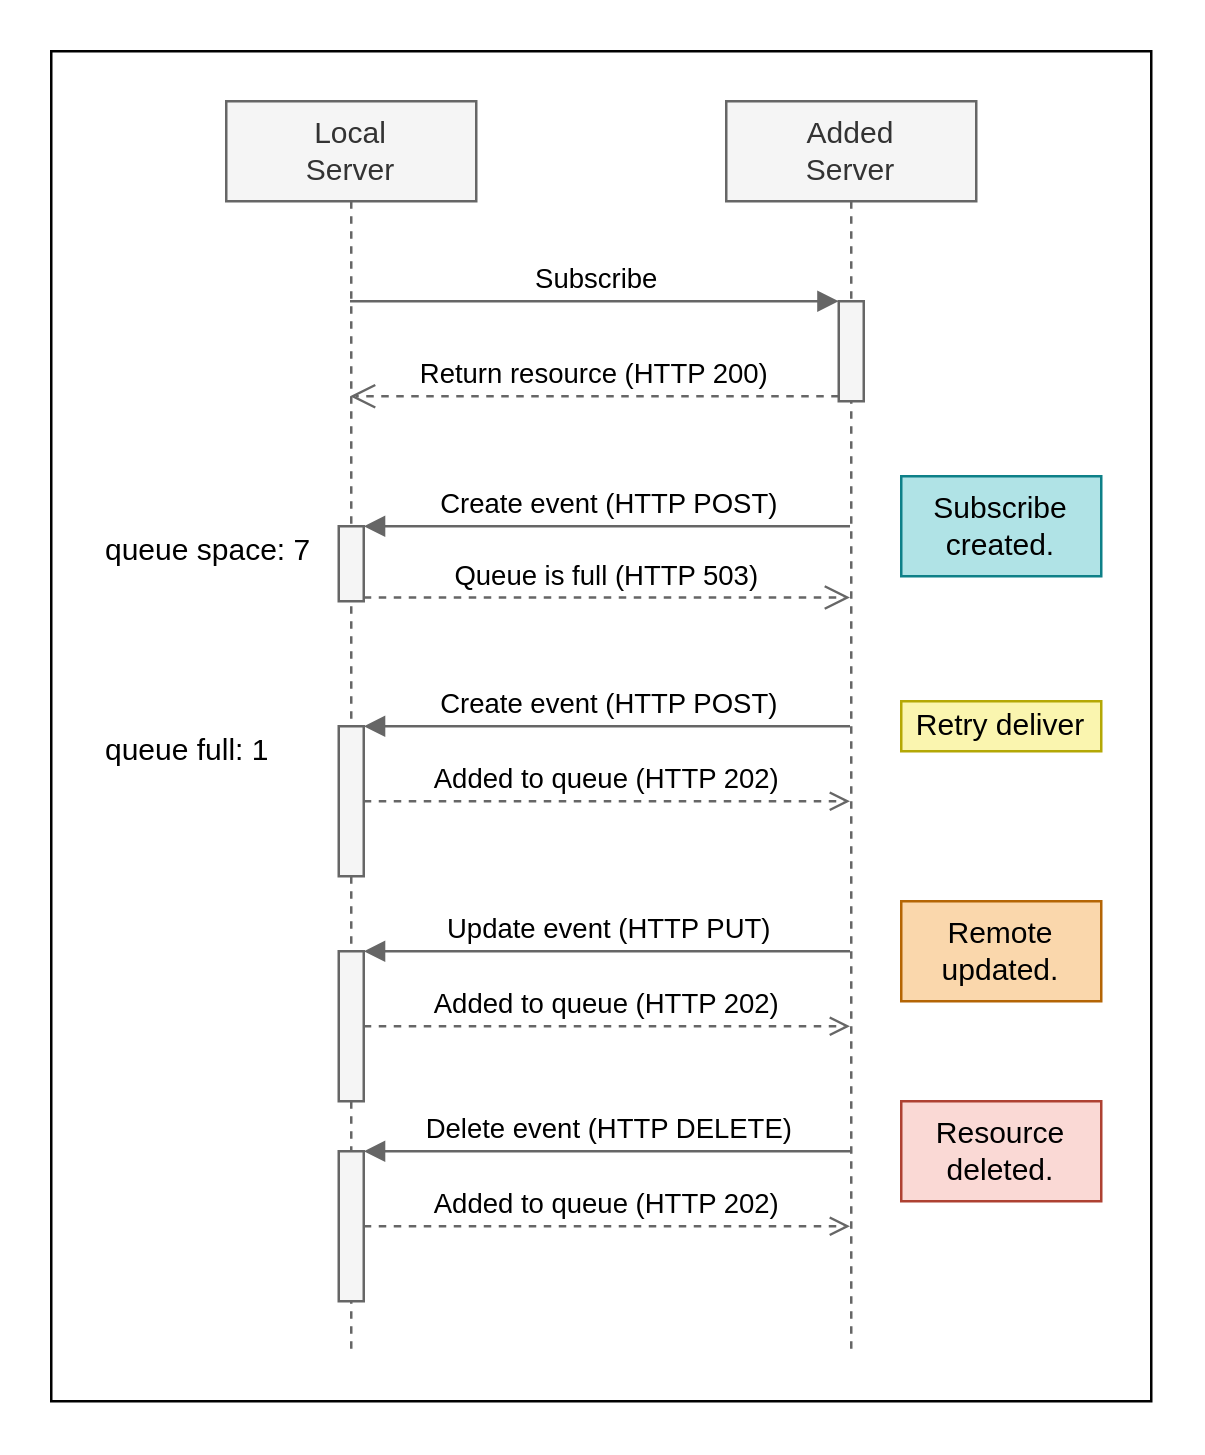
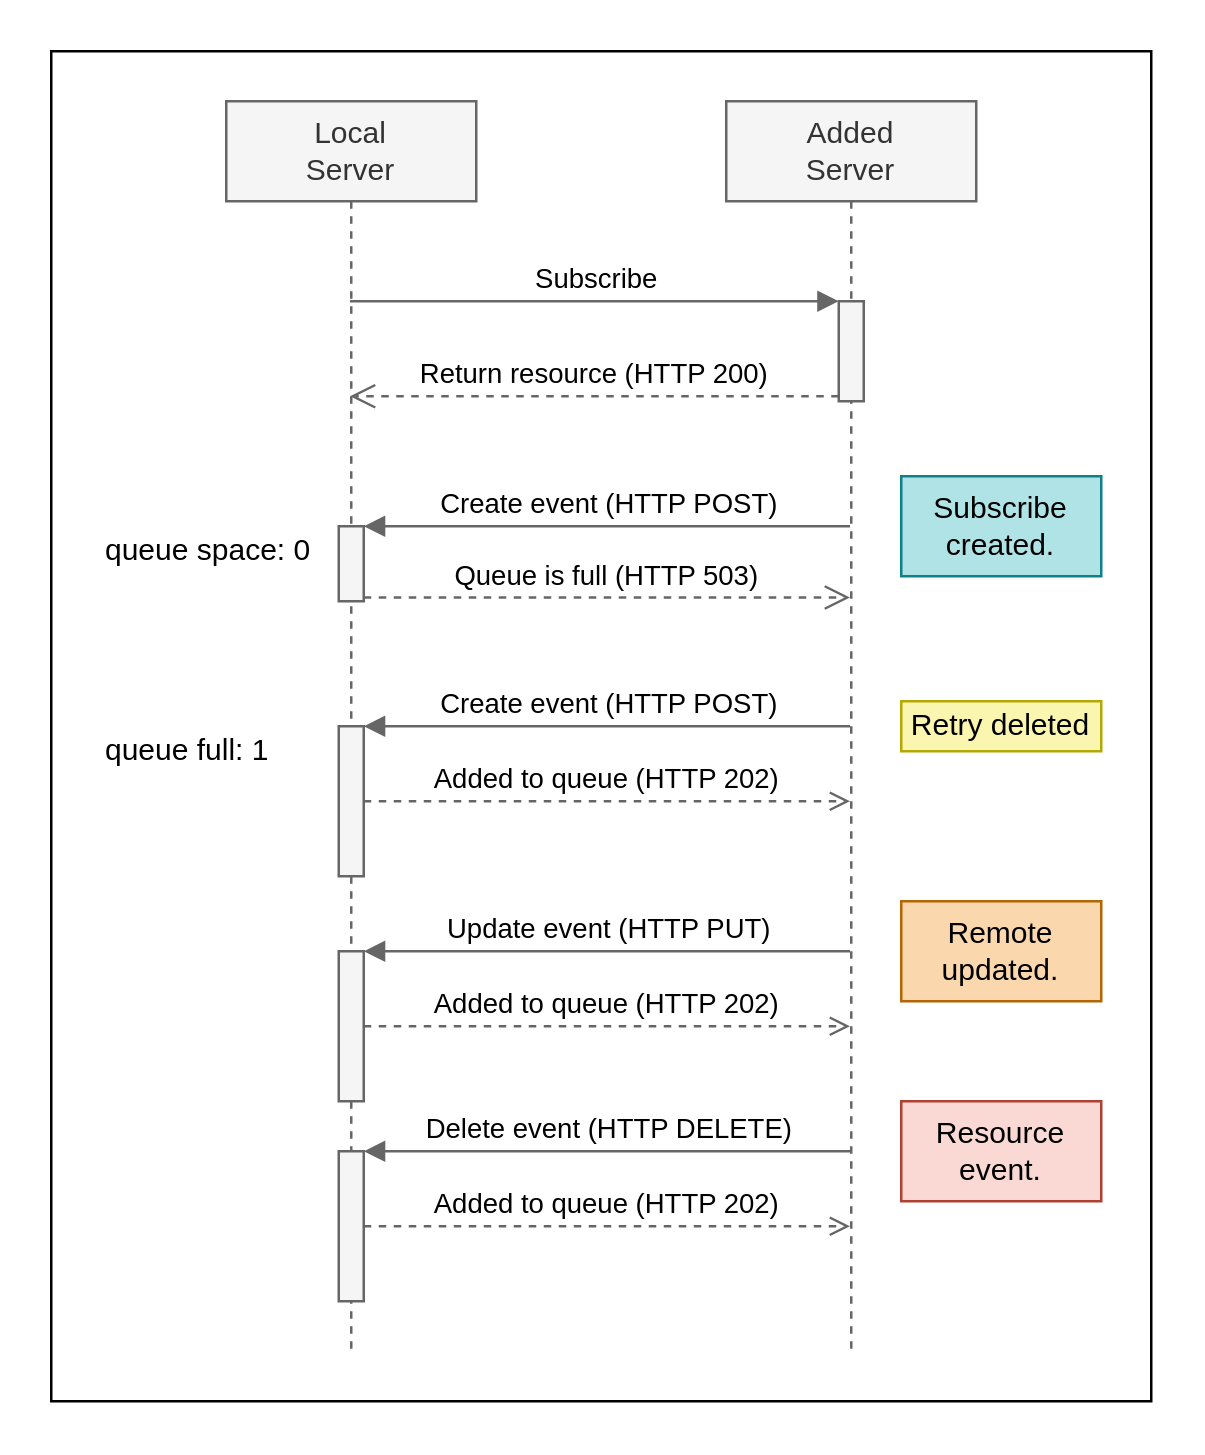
node "queue space: 7": label "queue space: 7" -> "queue space: 0"
node "Retry deliver": label "Retry deliver" -> "Retry deleted"
node "Resource deleted.": label "Resource deleted." -> "Resource event."
